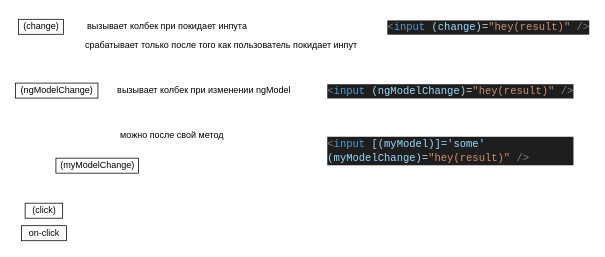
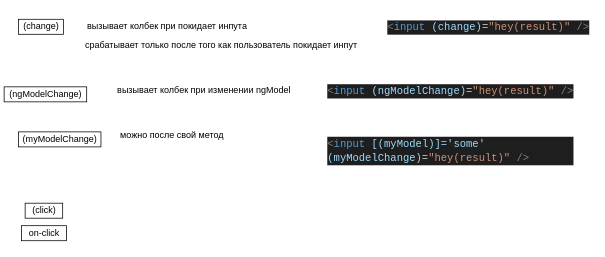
node "(ngModelChange)": moved (57, 90) -> (45, 94)
node "(myModelChange)": moved (97, 165) -> (60, 139)
